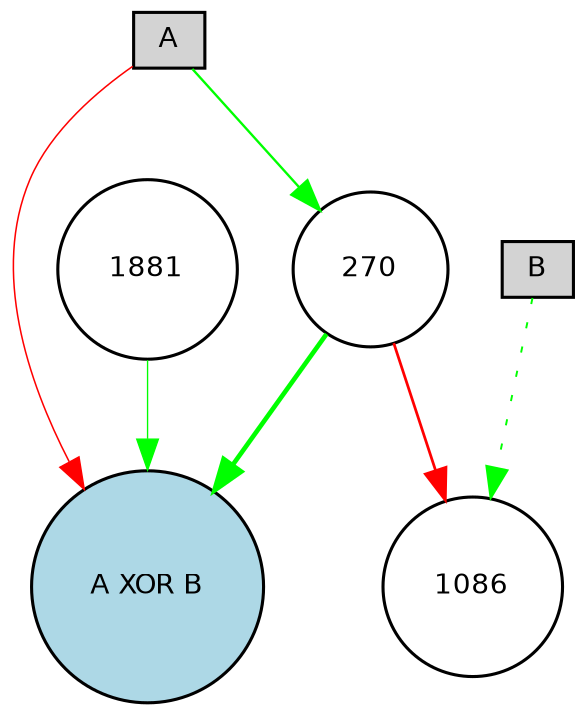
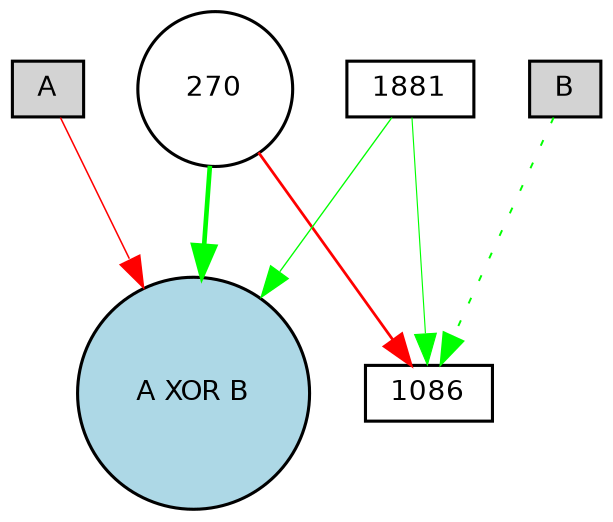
edge "A" -> "270": removed
edge "1881" -> "1086": added
node "1881": shape circle -> box
node "1086": shape circle -> box
